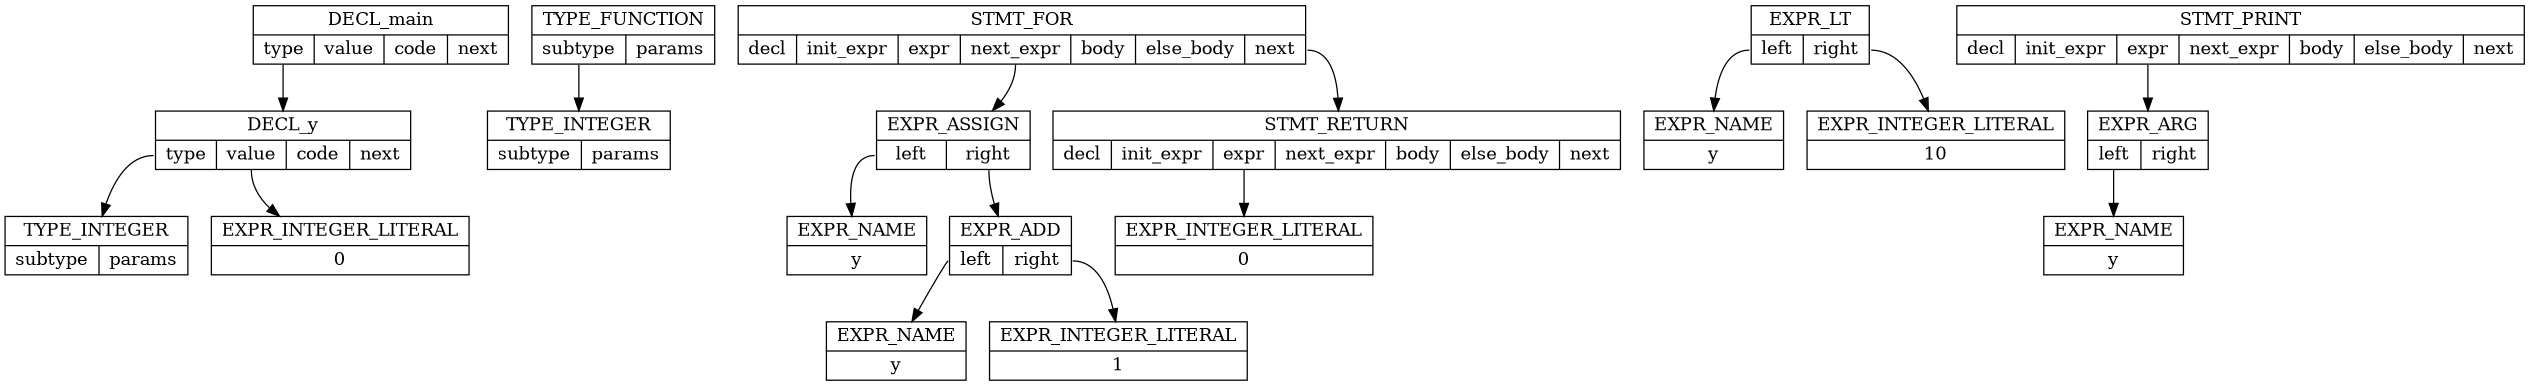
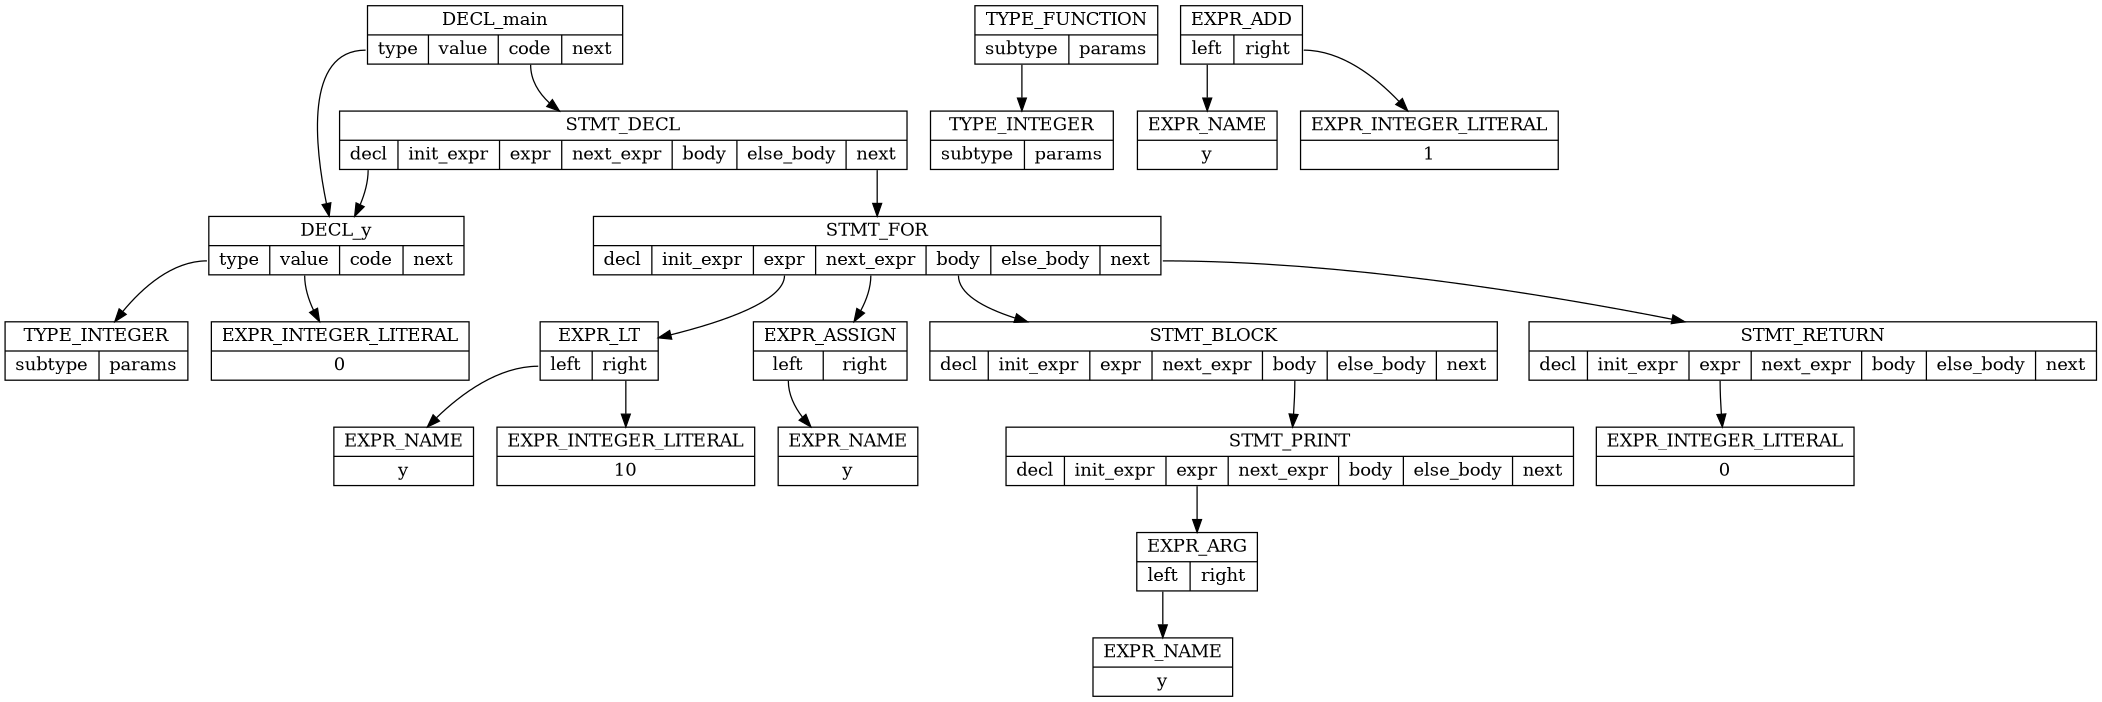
node "STMT_DECL": added
edge "EXPR_ASSIGN" -> "EXPR_ADD": removed
edge "STMT_FOR" -> "EXPR_LT": added
node "STMT_BLOCK": added
